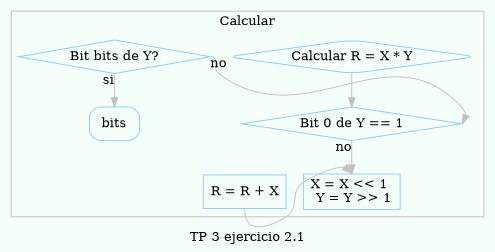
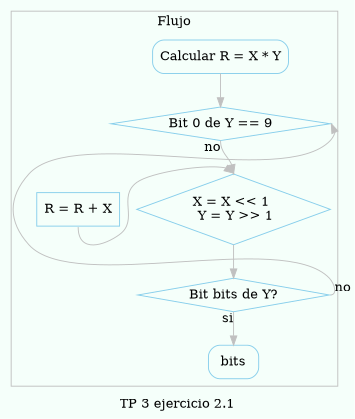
cluster "Calcular": label "Calcular" -> "Flujo"
node "Calcular R = X * Y": shape diamond -> box
node "Bit 0 de Y == 1": label "Bit 0 de Y == 1" -> "Bit 0 de Y == 9"
node "X = X << 1 Y = Y >> 1": shape box -> diamond
edge "X = X << 1 Y = Y >> 1" -> "Bit bits de Y?": added
